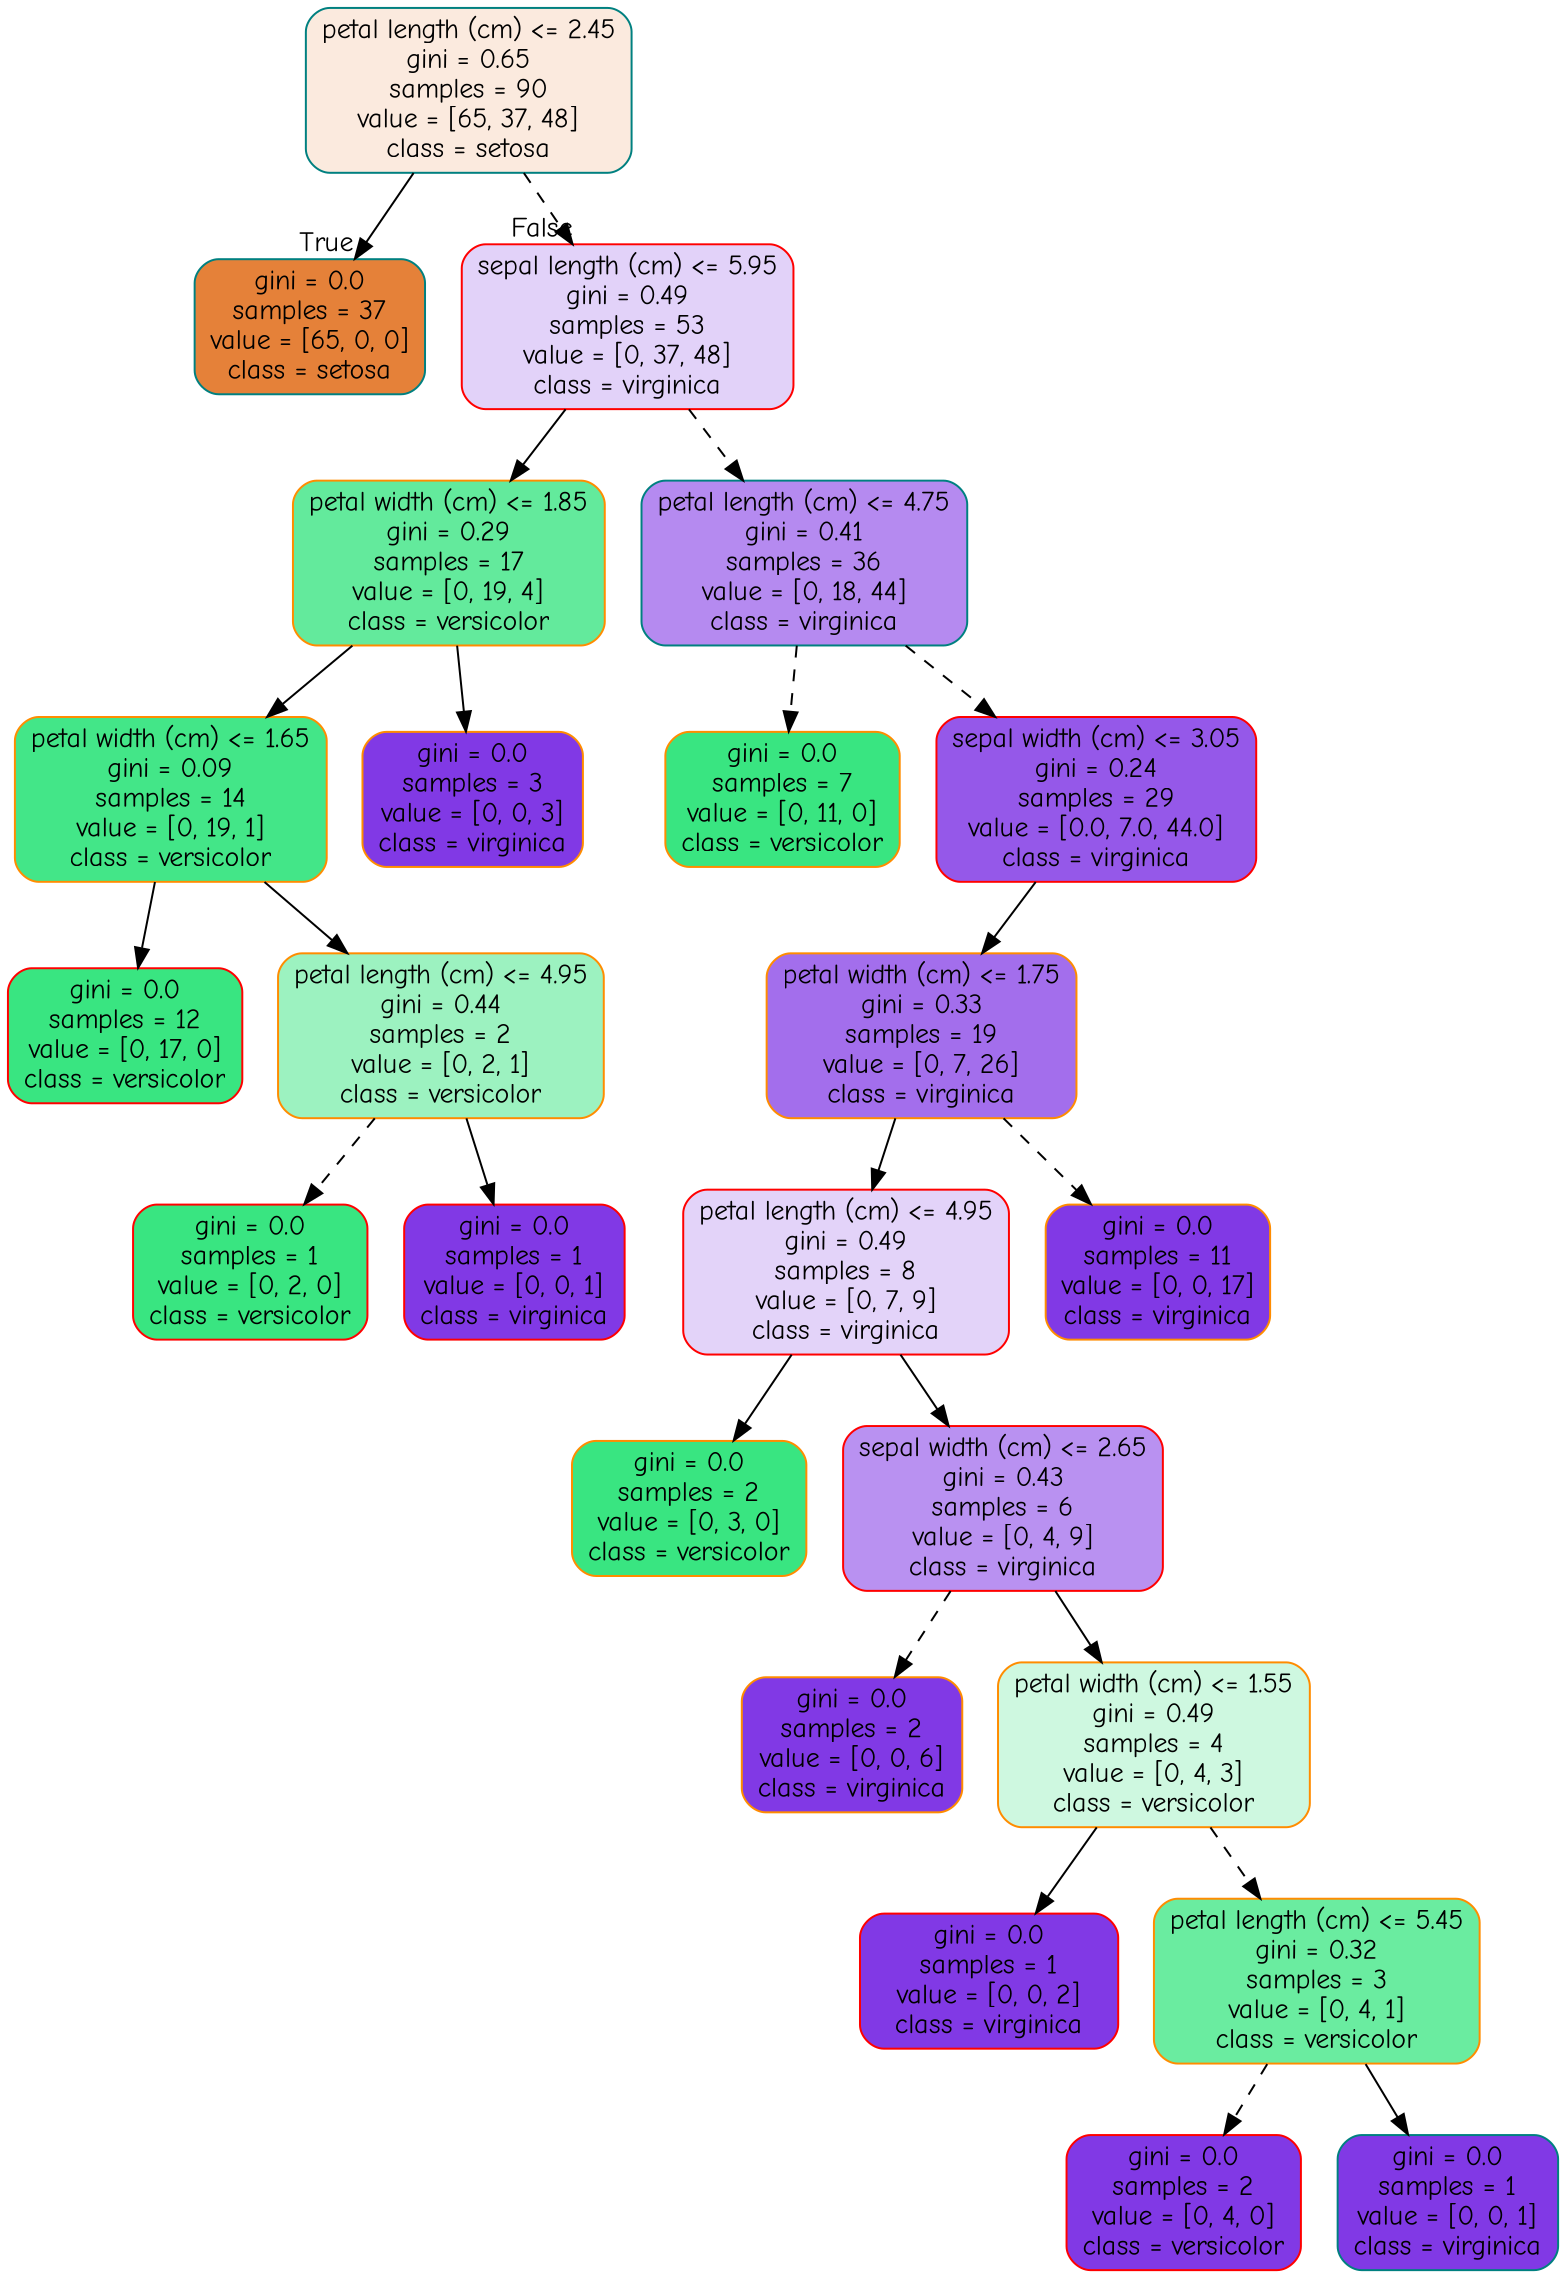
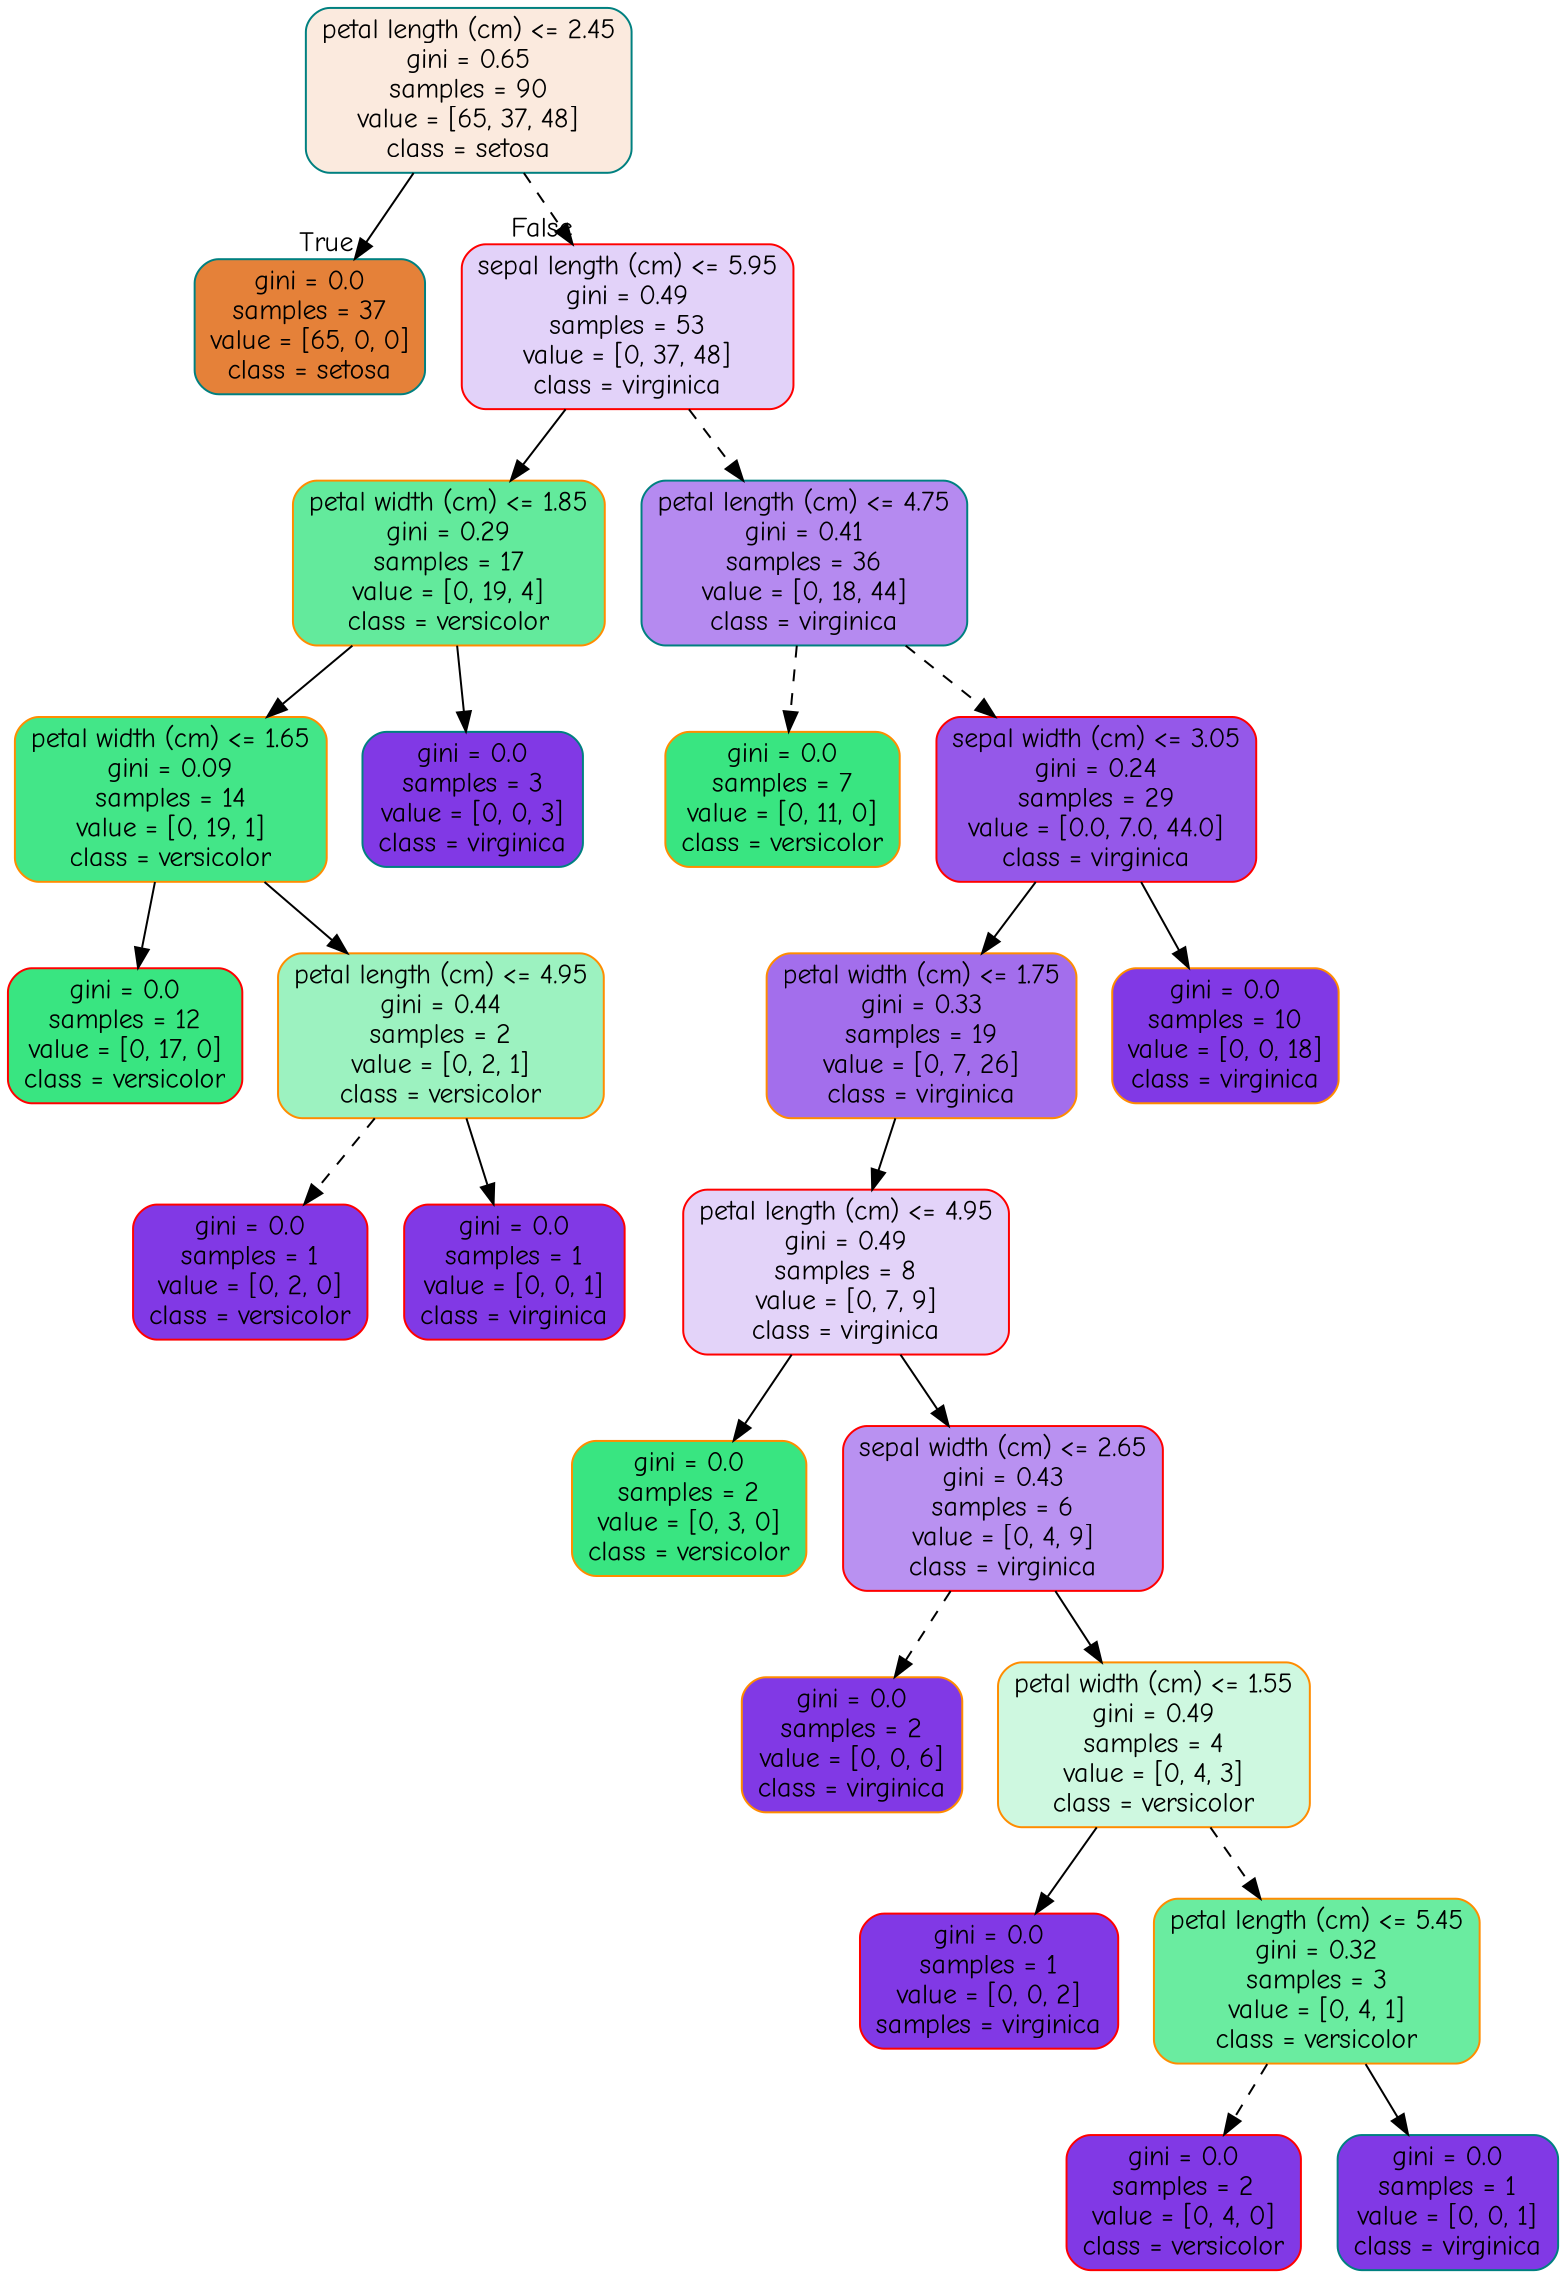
node "gini = 0.0 samples = 3 value = [0, 0, 3] class = virginica": color darkorange -> teal
node "gini = 0.0 samples = 10 value = [0, 0, 18] class = virginica": added
node "gini = 0.0 samples = 1 value = [0, 2, 0] class = versicolor": fillcolor #39e581 -> #8139e5
node "gini = 0.0 samples = 11 value = [0, 0, 17] class = virginica": removed
node "gini = 0.0 samples = 1 value = [0, 0, 2] class = virginica": label "gini = 0.0 samples = 1 value = [0, 0, 2] class = virginica" -> "gini = 0.0 samples = 1 value = [0, 0, 2] samples = virginica"
